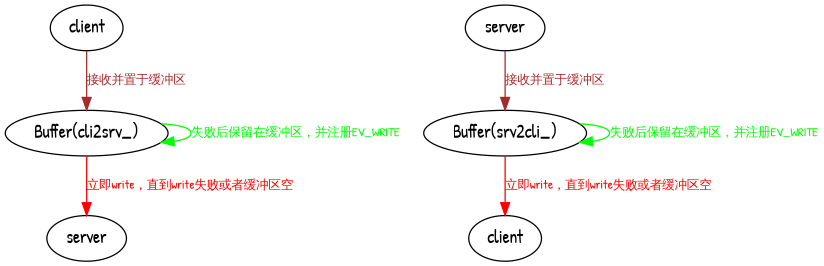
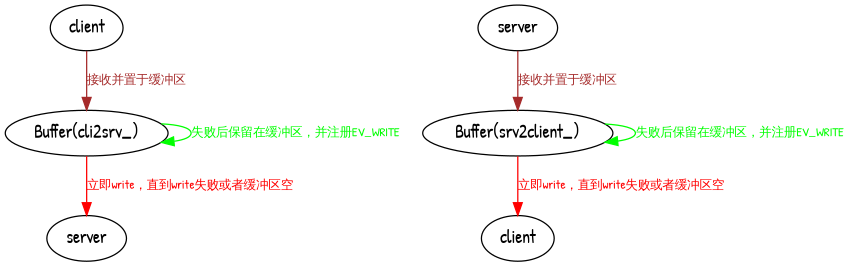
node "Buffer(srv2cli_)": label "Buffer(srv2cli_)" -> "Buffer(srv2client_)"
